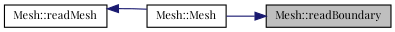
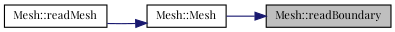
edge "Mesh::Mesh" -> "Mesh::readMesh": reversed
